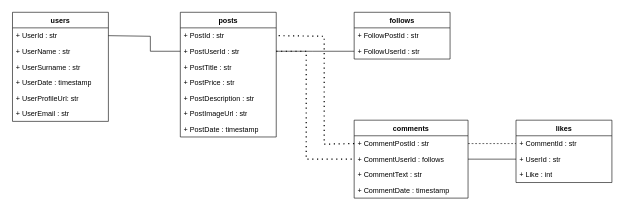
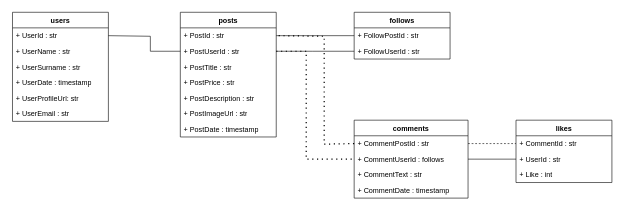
edge "+ PostId : str" -- "+ FollowPostId : str": added
